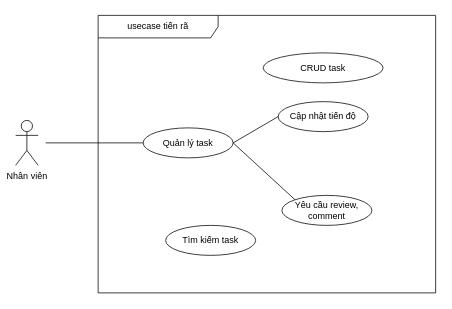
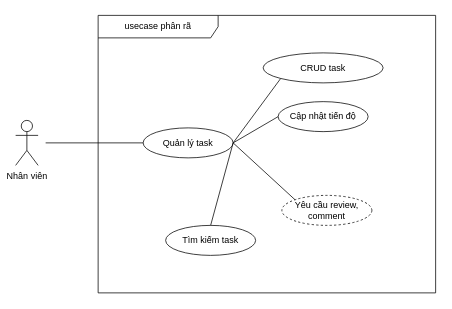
node "usecase tiến rã": label "usecase tiến rã" -> "usecase phân rã"
edge "CRUD task" -- "Quản lý task": added
edge "Quản lý task" -- "Tìm kiếm task": added
node "Yêu cầu review, comment": style solid -> dashed
